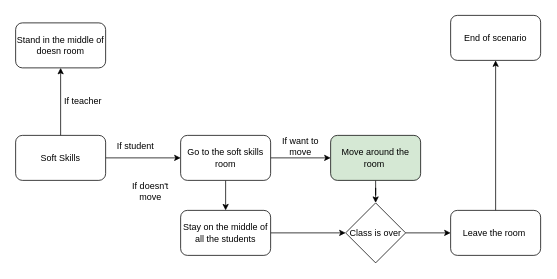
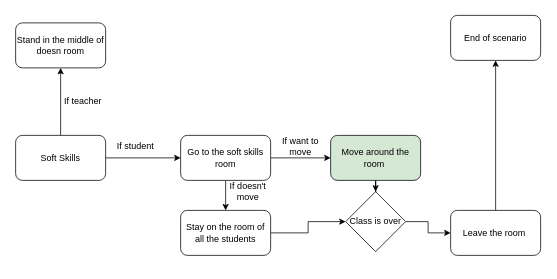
node "If doesn't move": moved (150, 192) -> (248, 192)
node "Stay on the middle of all the students": label "Stay on the middle of all the students" -> "Stay on the room of all the students"
node "Class is over": moved (375, 233) -> (375, 222)
